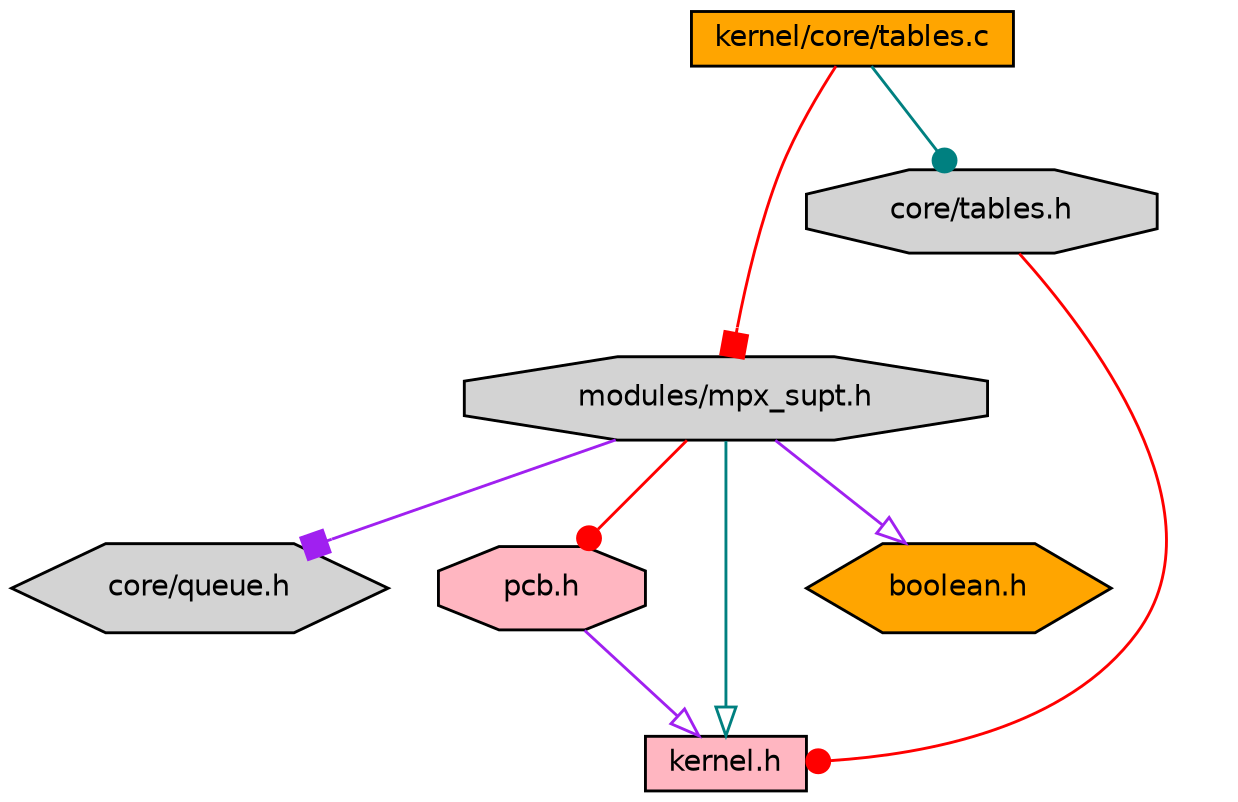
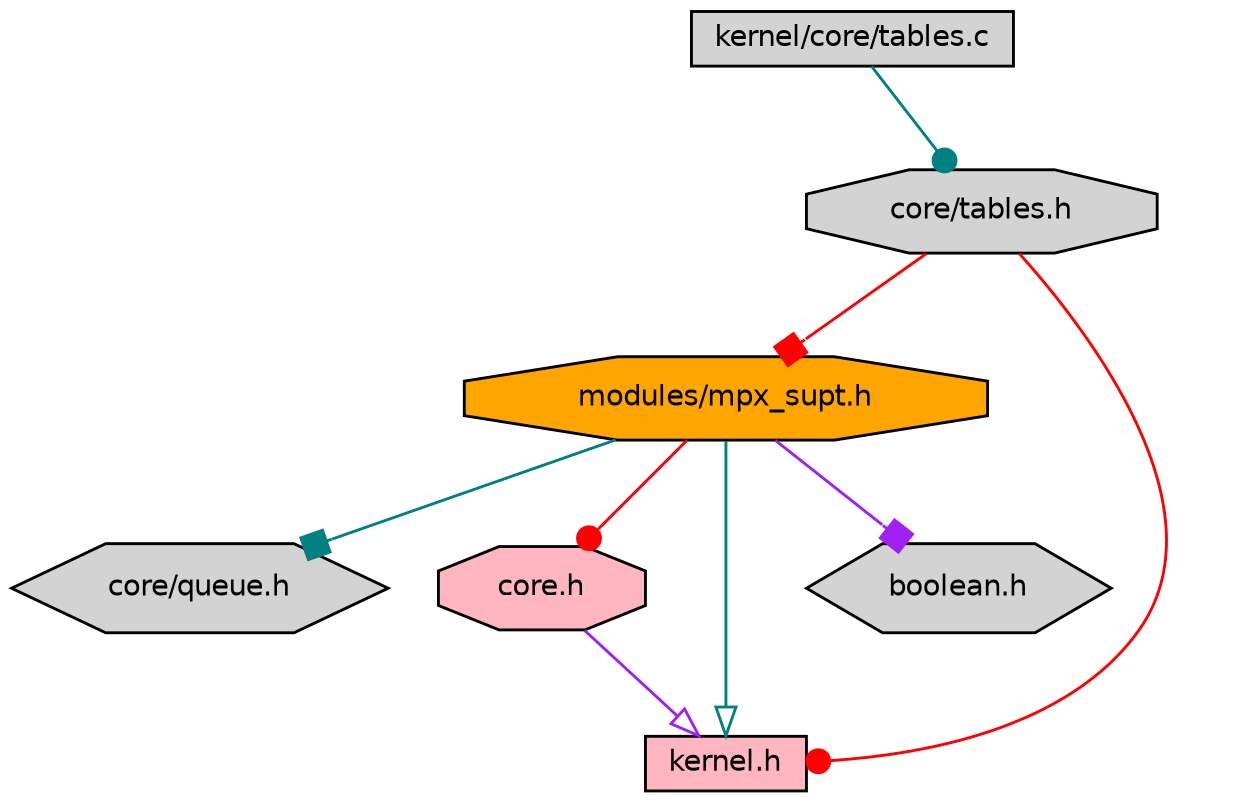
node "kernel/core/tables.c": fillcolor orange -> lightgrey
edge "kernel/core/tables.c" -> "modules/mpx_supt.h": now "core/tables.h" -> "modules/mpx_supt.h"
node "modules/mpx_supt.h": fillcolor lightgrey -> orange
edge "modules/mpx_supt.h" -> "boolean.h": arrowhead onormal -> box
edge "modules/mpx_supt.h" -> "core/queue.h": color purple -> teal
node "pcb.h": label "pcb.h" -> "core.h"
node "boolean.h": fillcolor orange -> lightgrey
